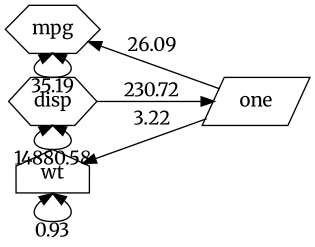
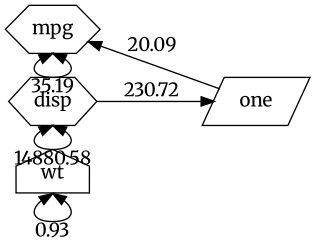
edge "one" -> "mpg": label "26.09" -> "20.09"
edge "one" -> "wt": removed, label "3.22"
